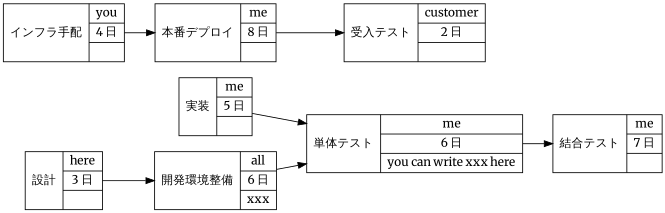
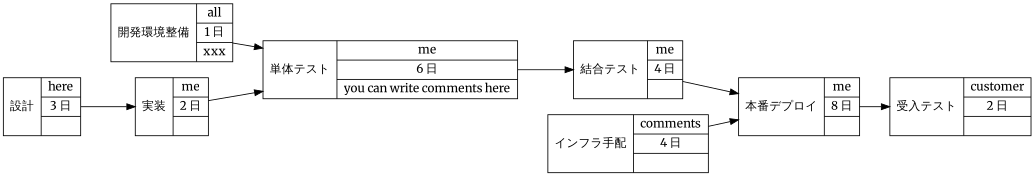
node "インフラ手配": text "you" -> "comments"
edge "結合テスト" -> "本番デプロイ": added
node "実装": text "5 日" -> "2 日"
node "結合テスト": text "7 日" -> "4 日"
node "単体テスト": text "you can write xxx here" -> "you can write comments here"
node "開発環境整備": text "6 日" -> "1 日"
edge "設計" -> "開発環境整備": now "設計" -> "実装"
